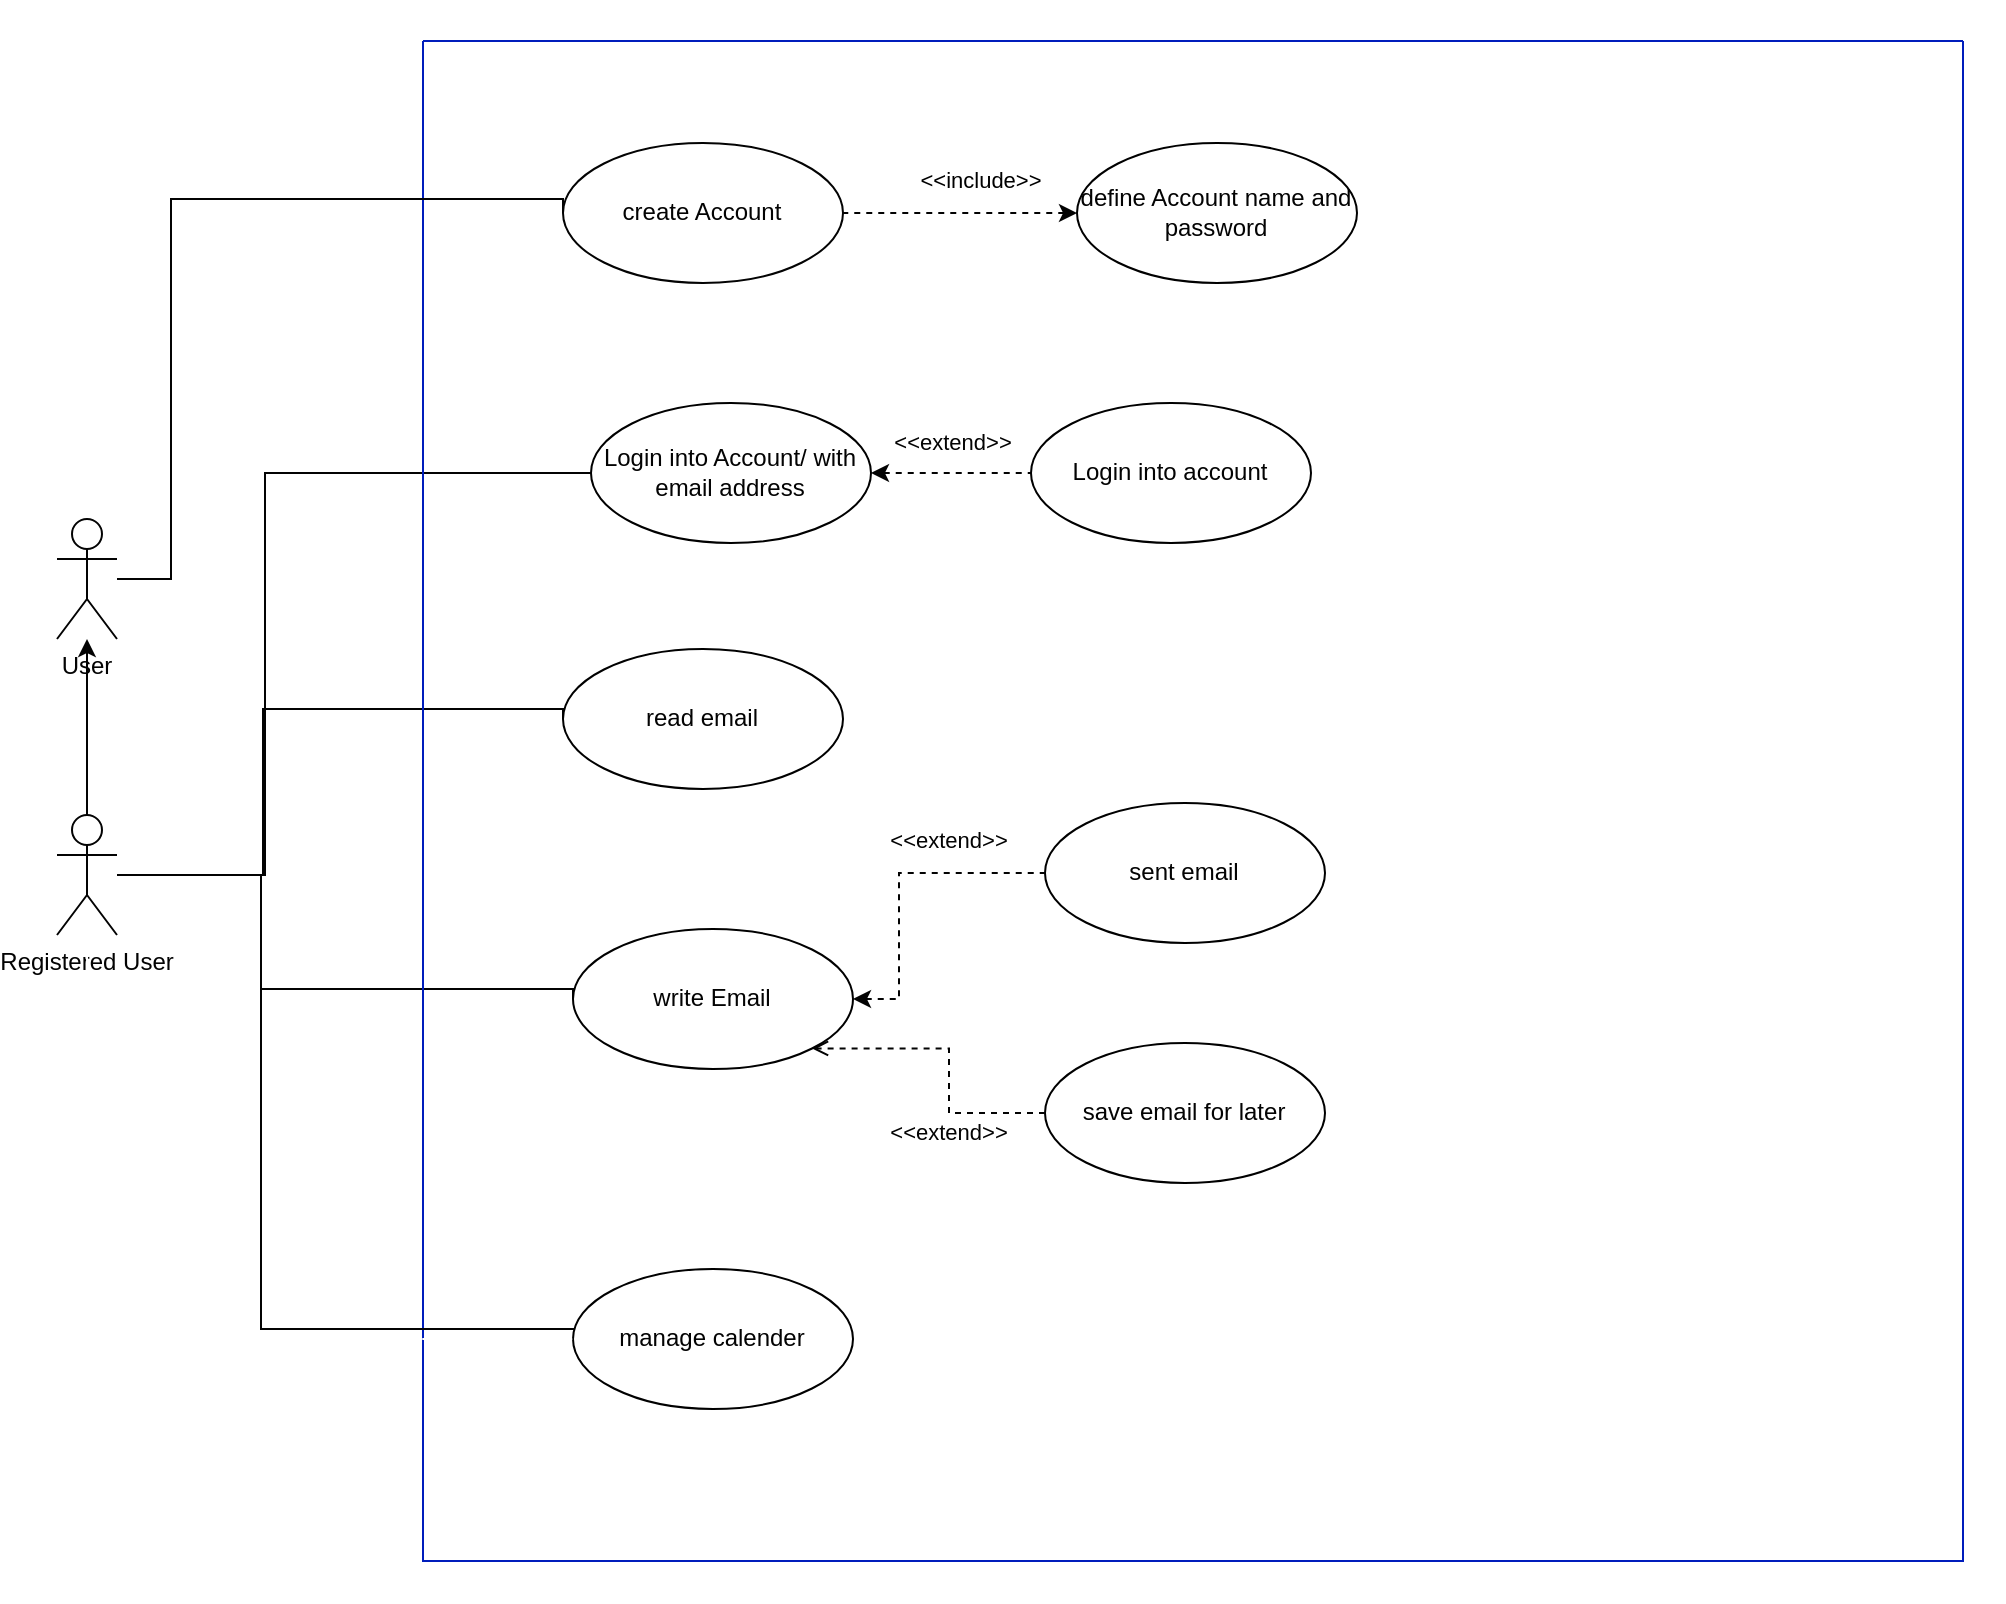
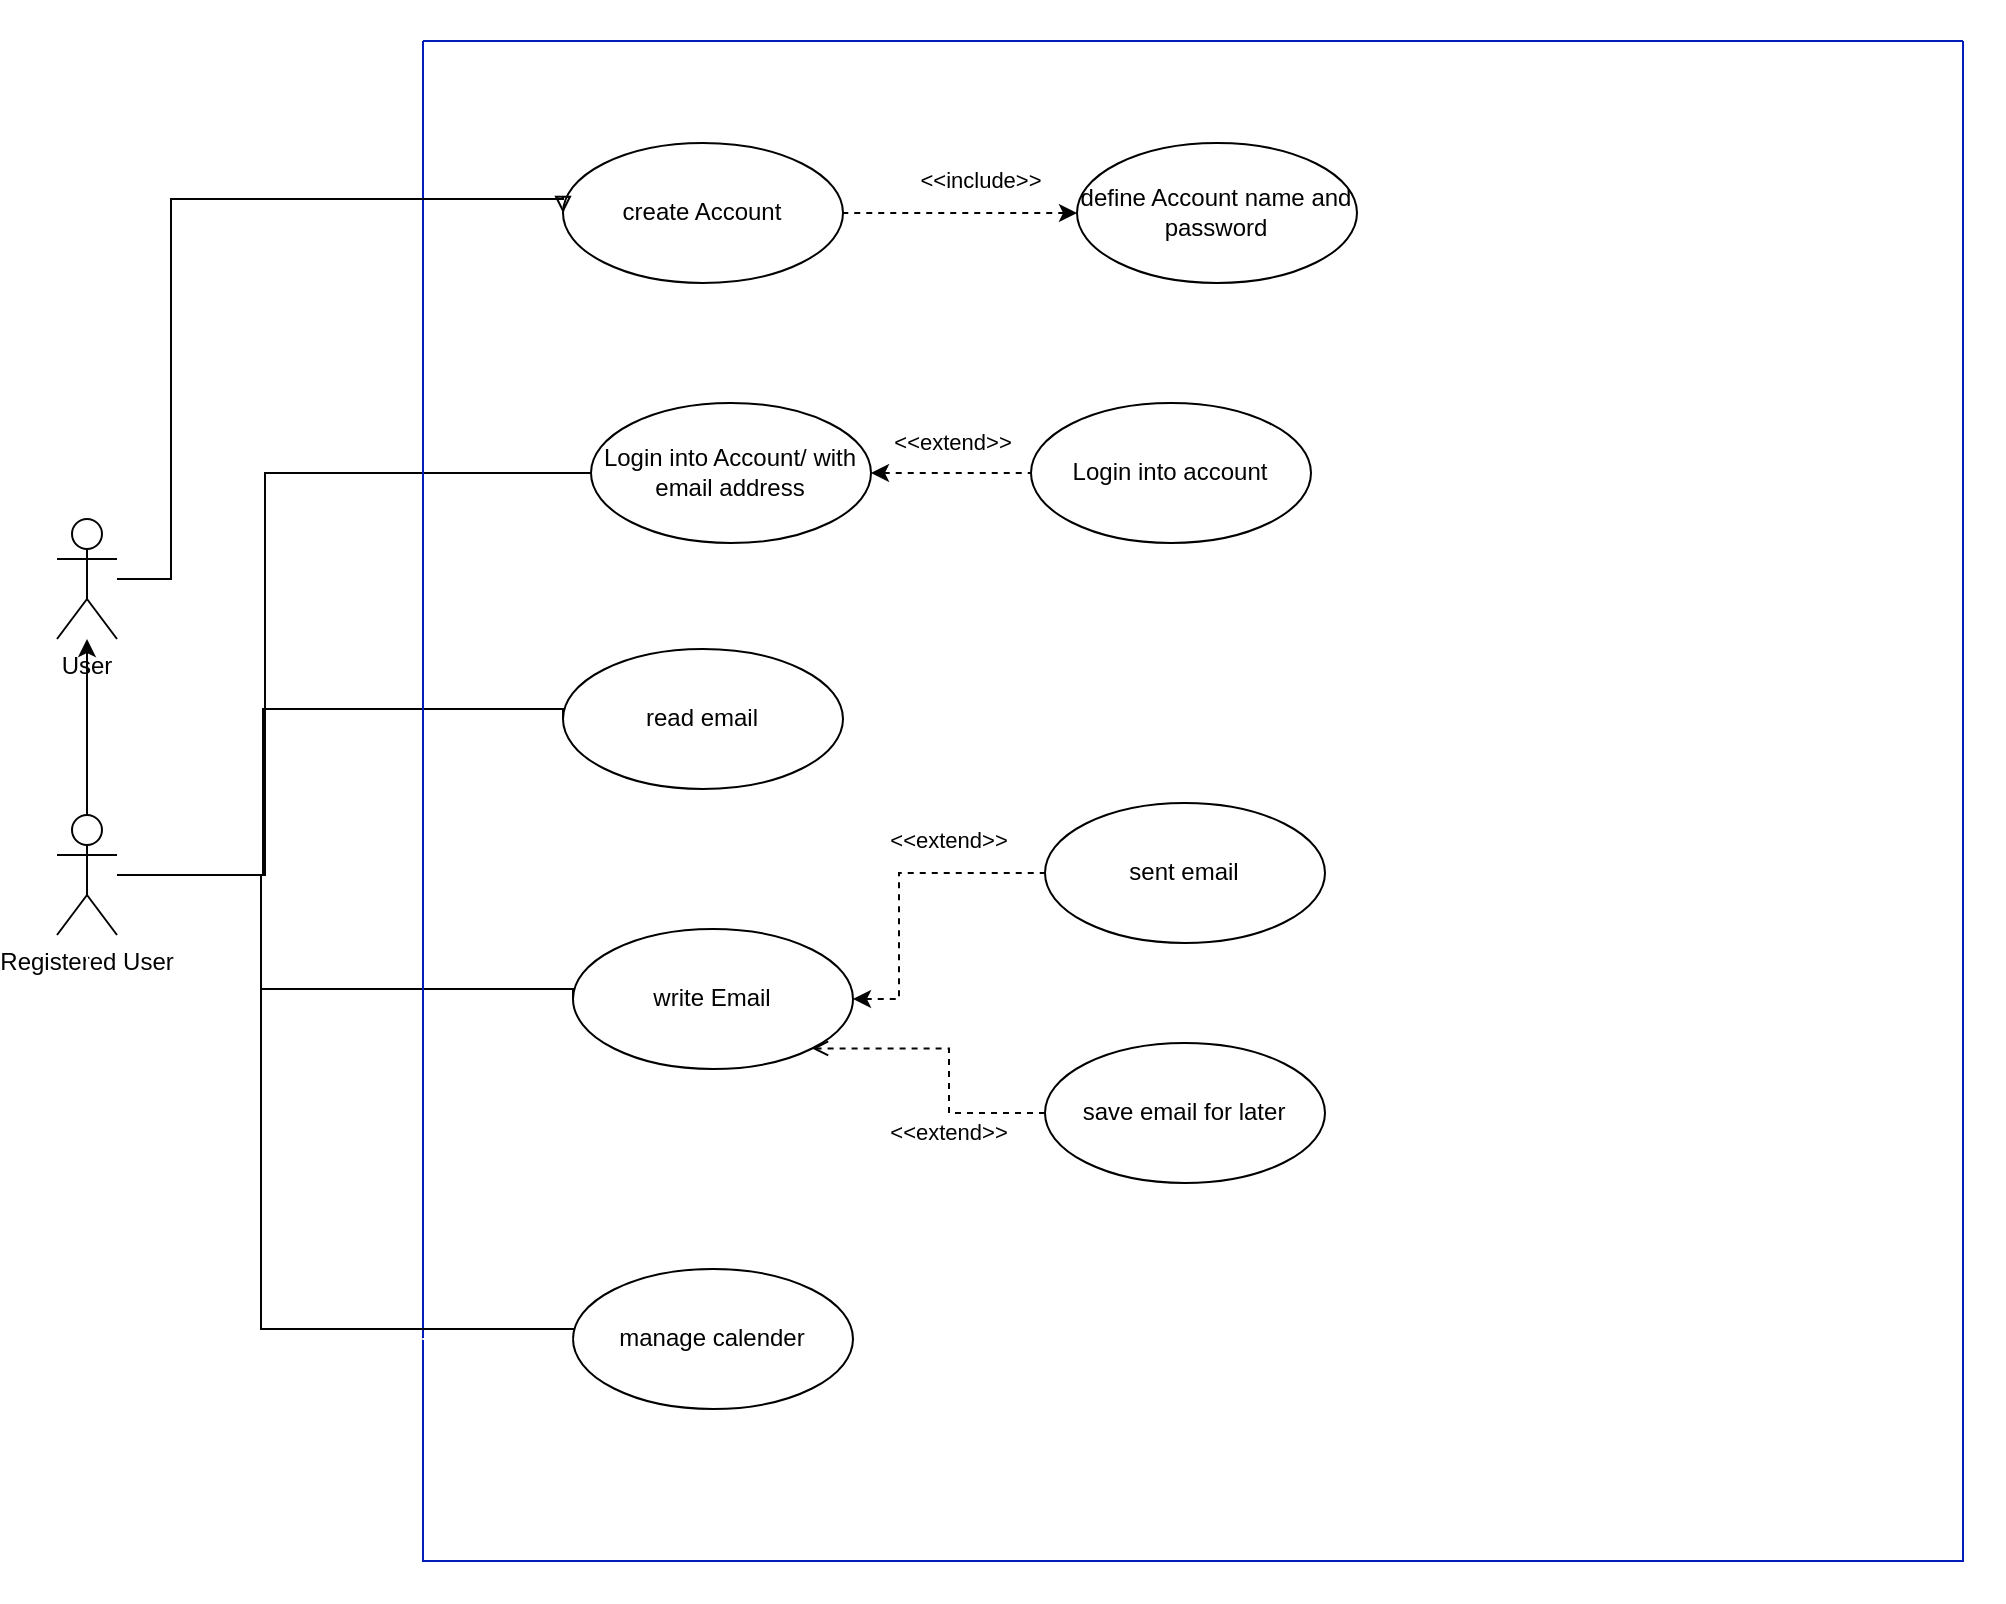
edge "create Account" -- "User": arrowhead none -> block
